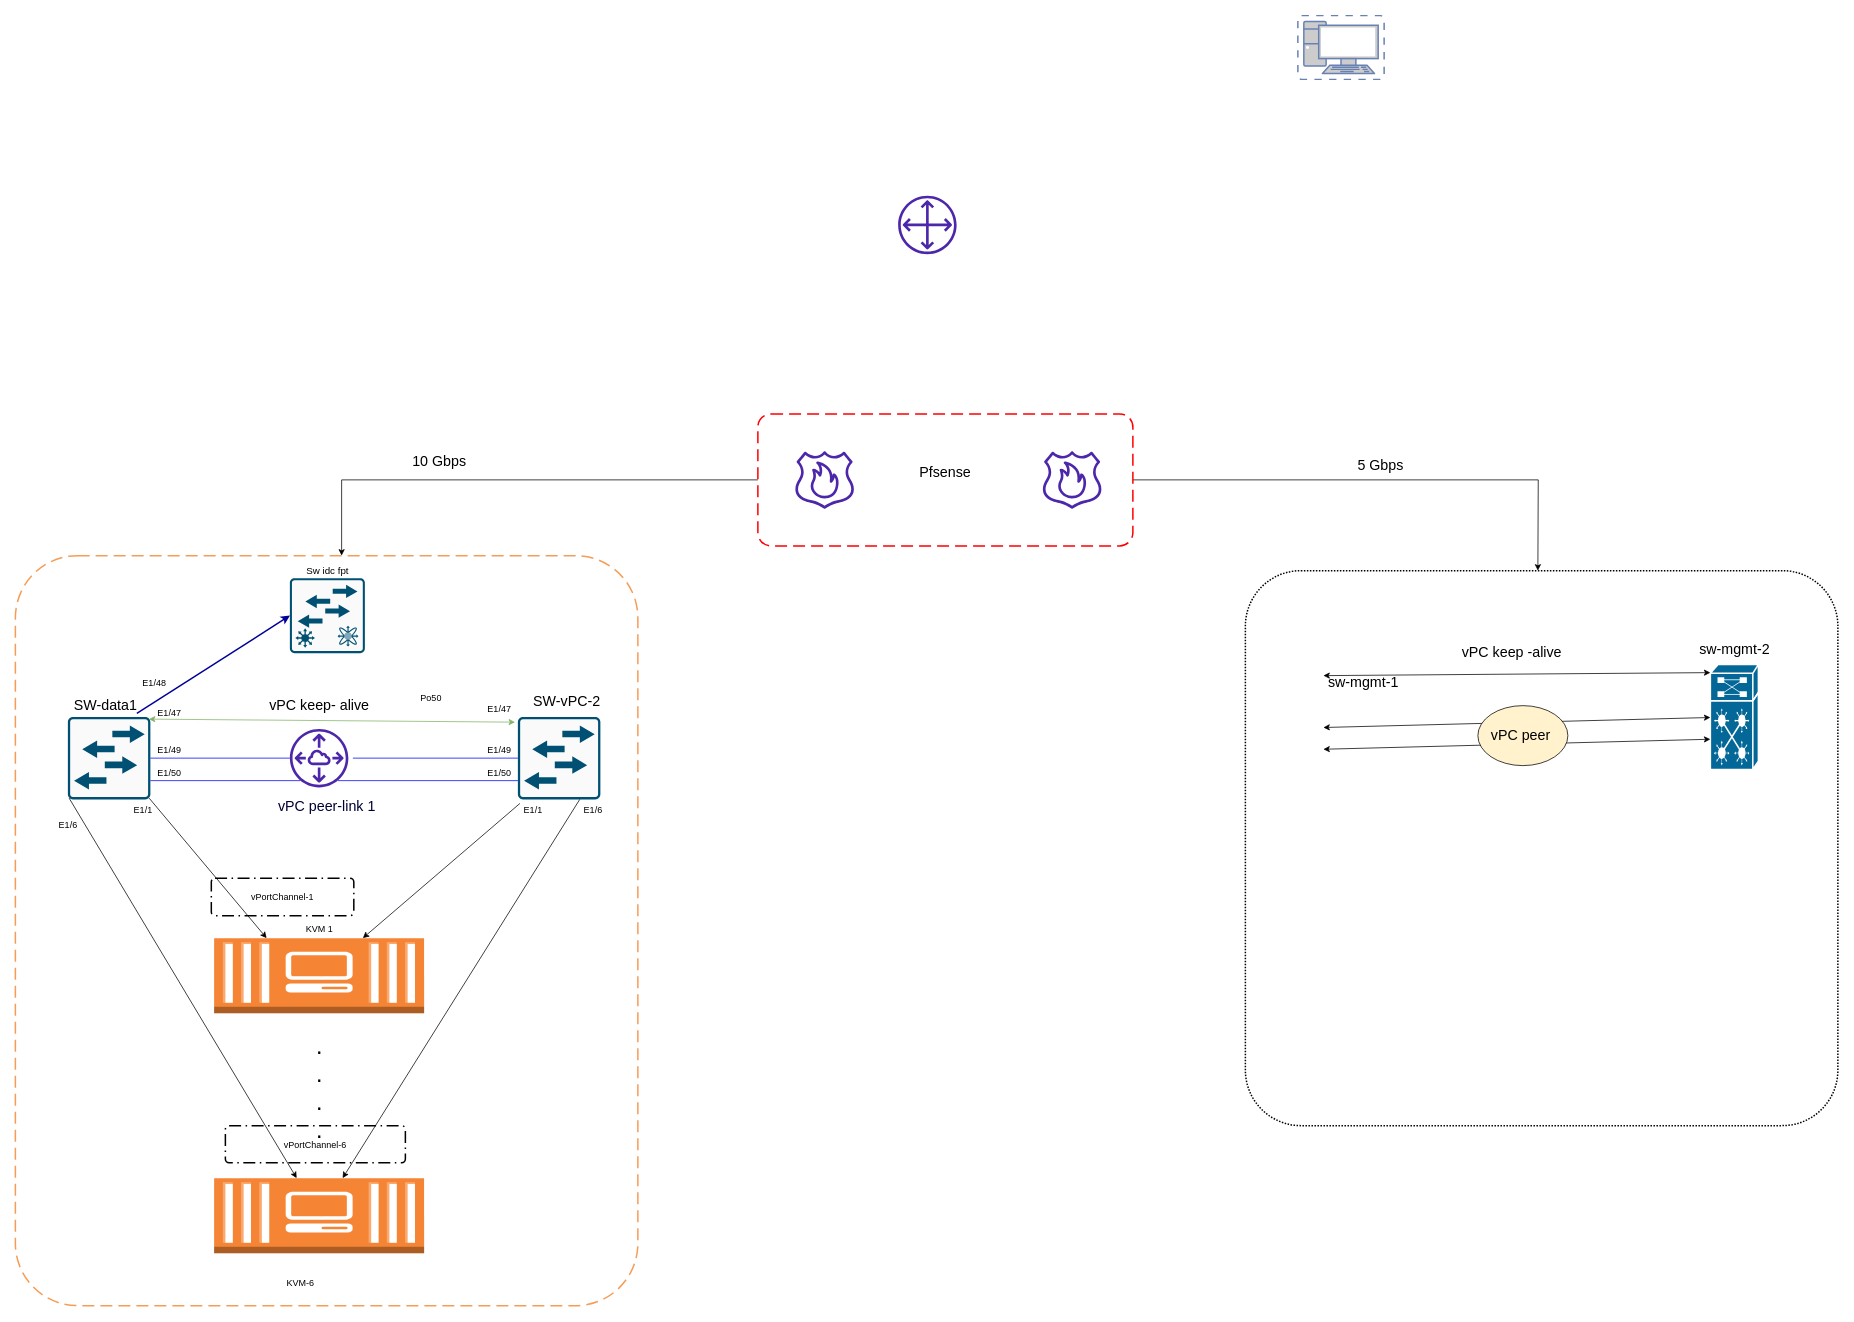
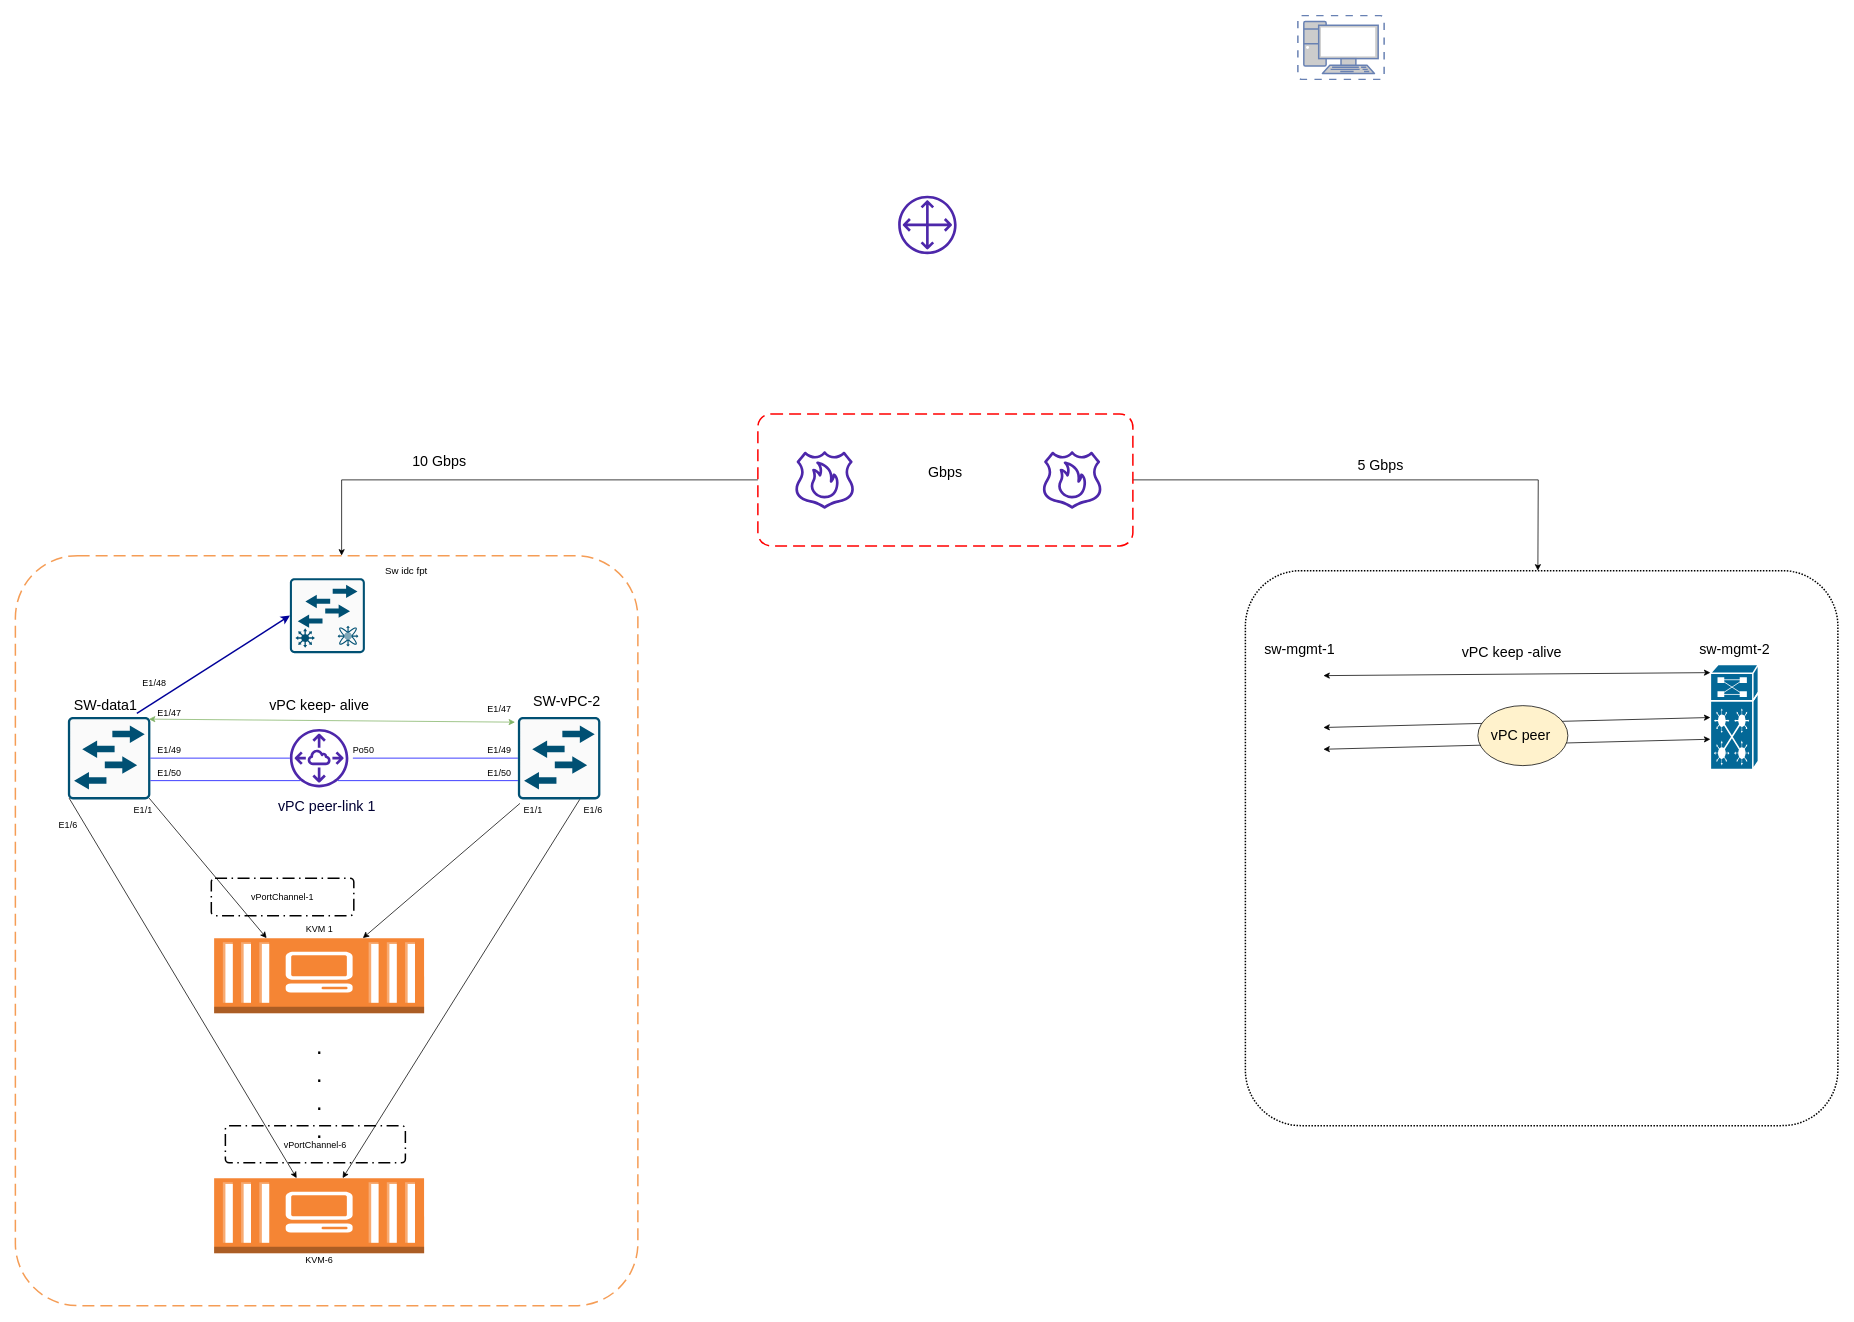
node "Pfsense": label "Pfsense" -> "Gbps"
node "Sw idc fpt": moved (327, 570) -> (406, 570)
node "sw-mgmt-1": moved (1363, 683) -> (1299, 649)
node "Po50": moved (431, 698) -> (363, 750)
node "KVM-6": moved (300, 1283) -> (319, 1260)
